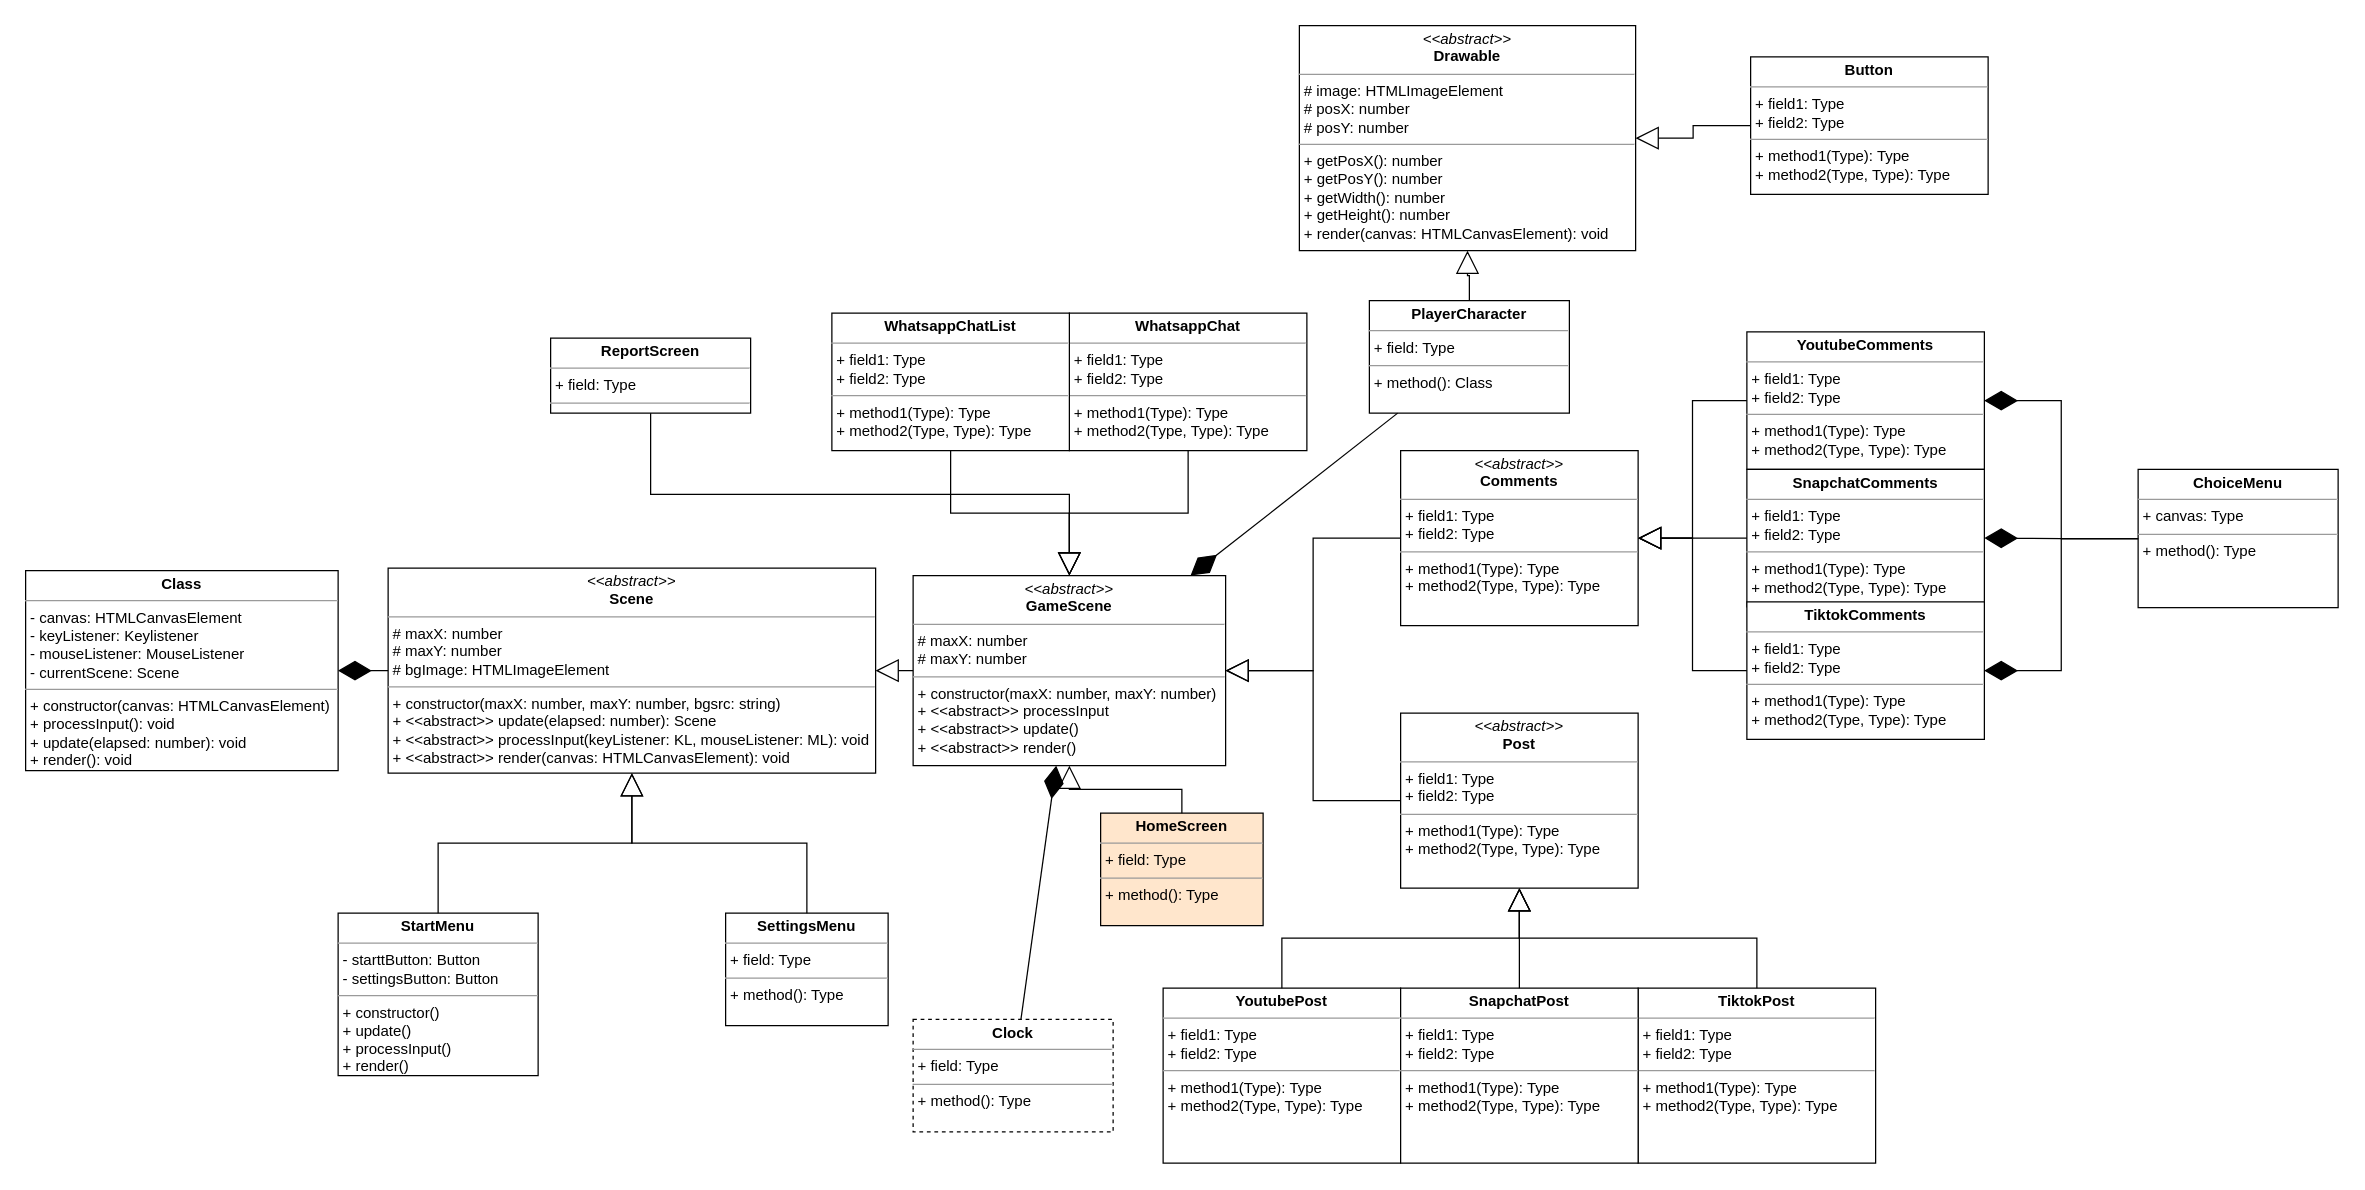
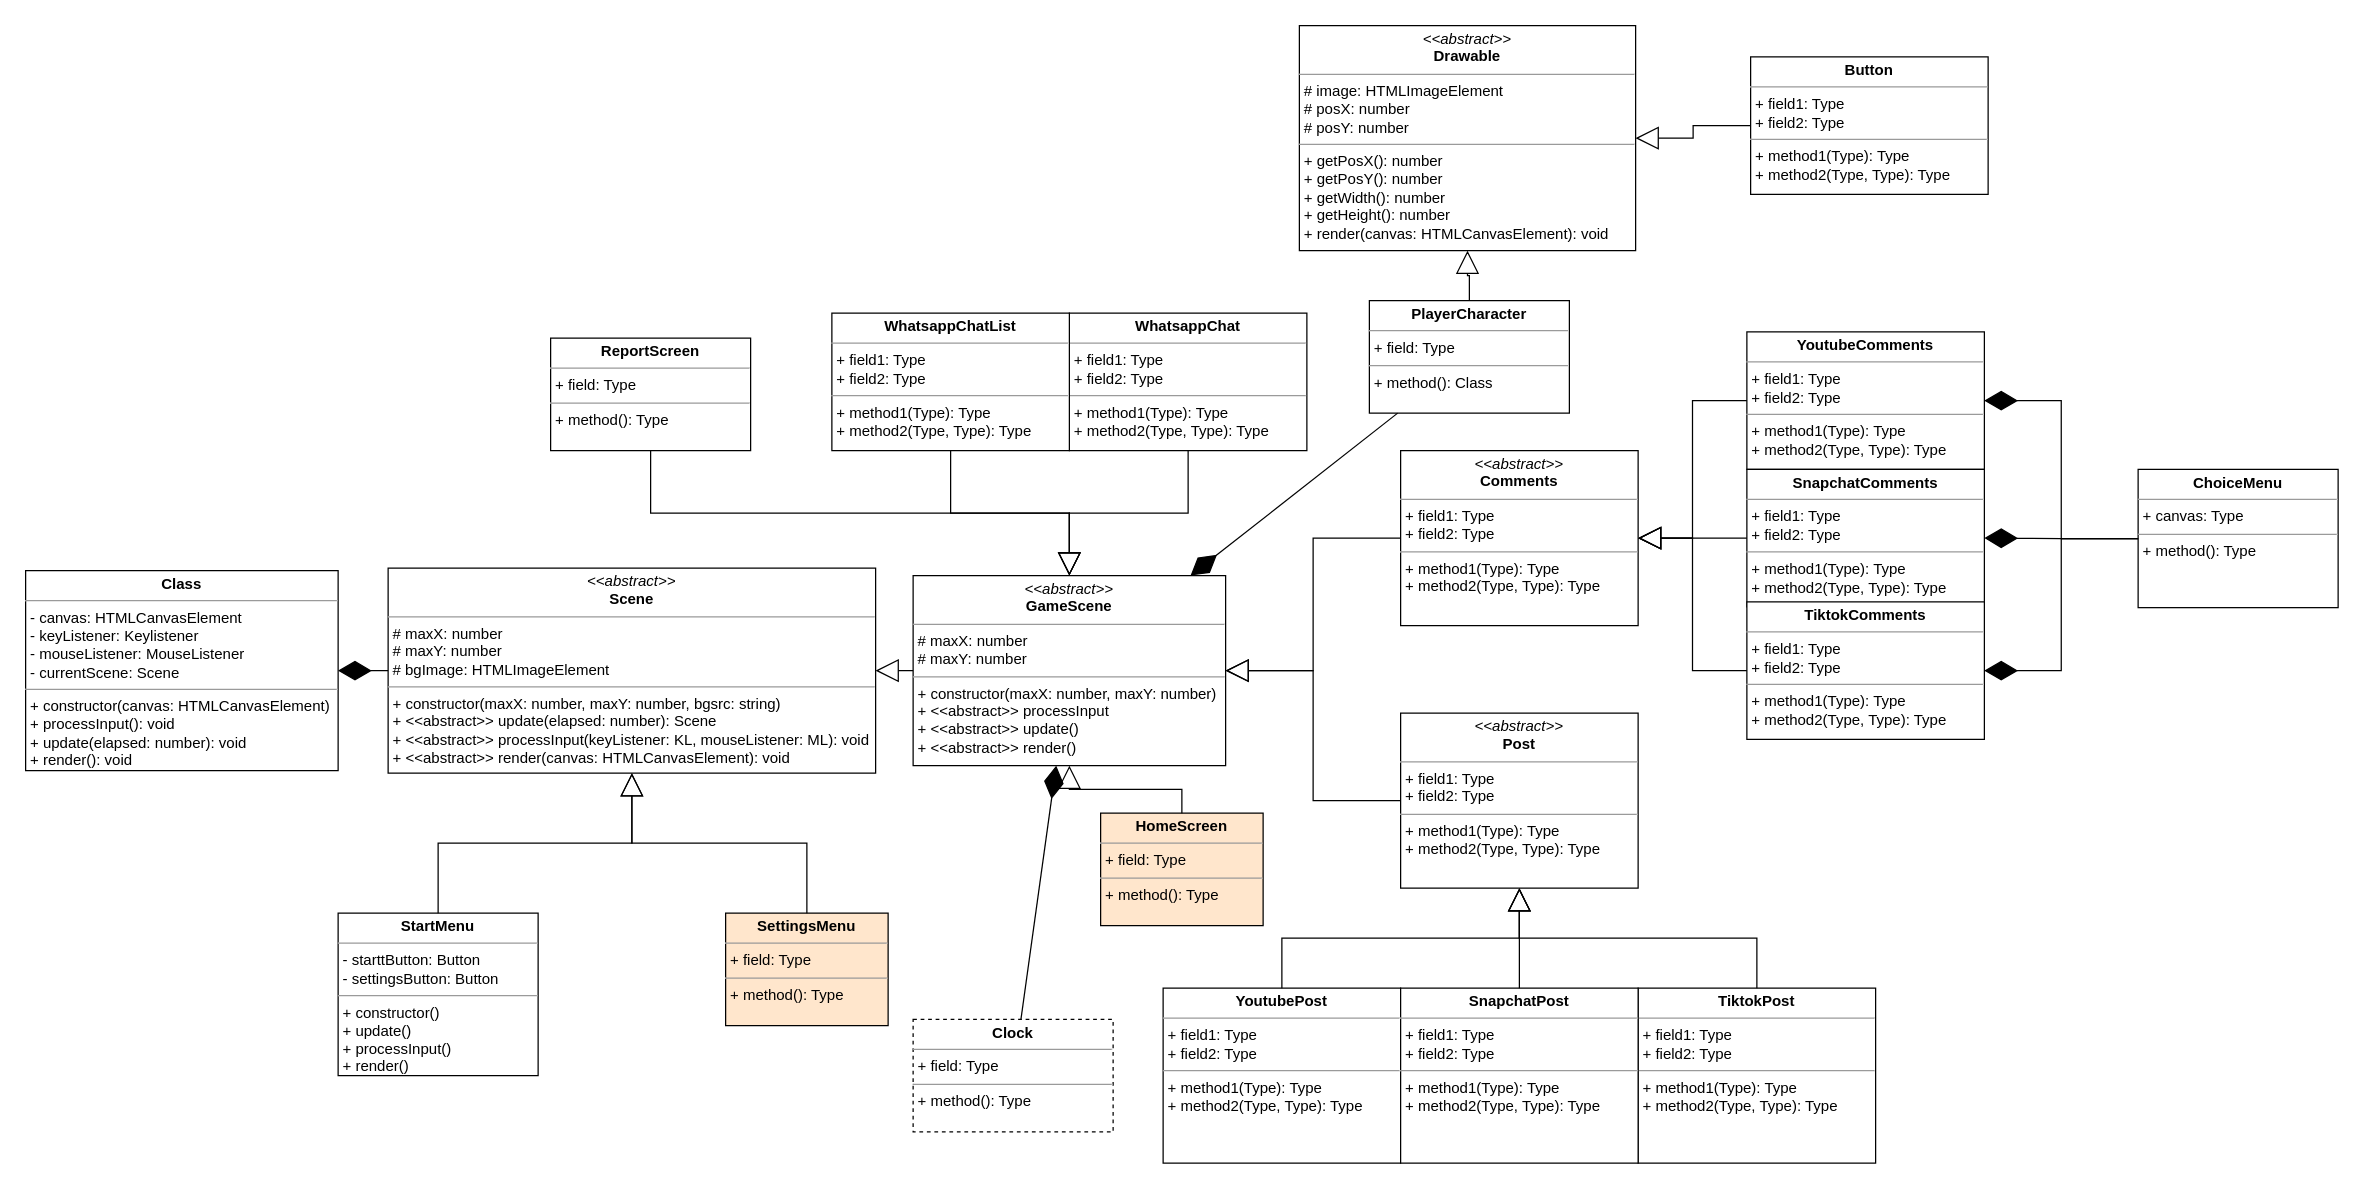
node "ReportScreen + field: Type + method(): Type": size 200x75 -> 200x113
node "SettingsMenu + field: Type + method(): Type": fillcolor #ffffff -> #ffe6cc
